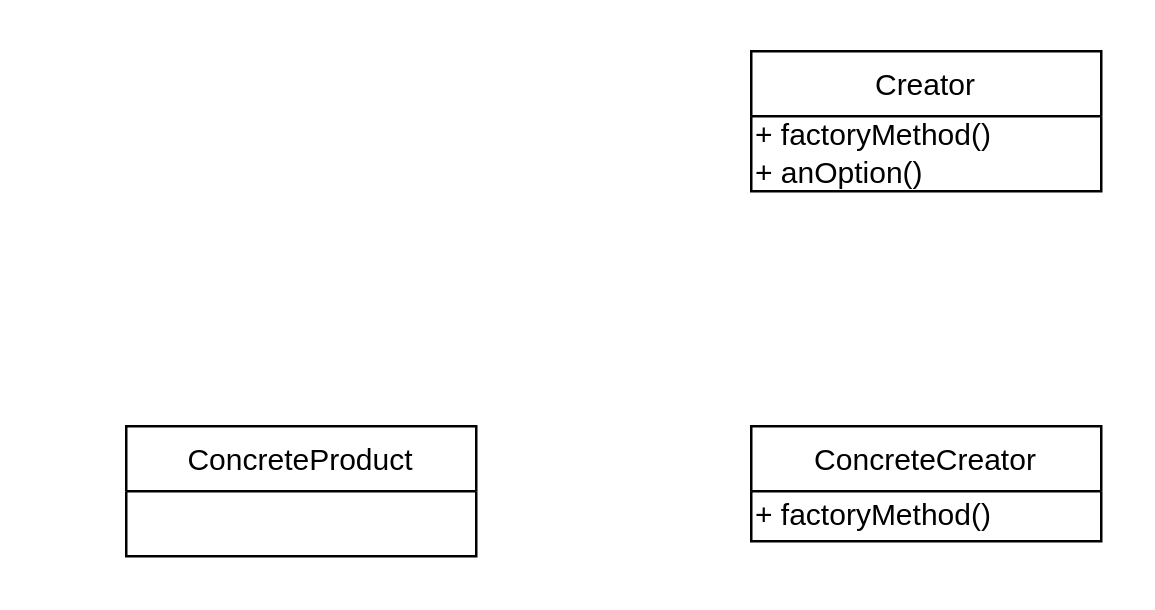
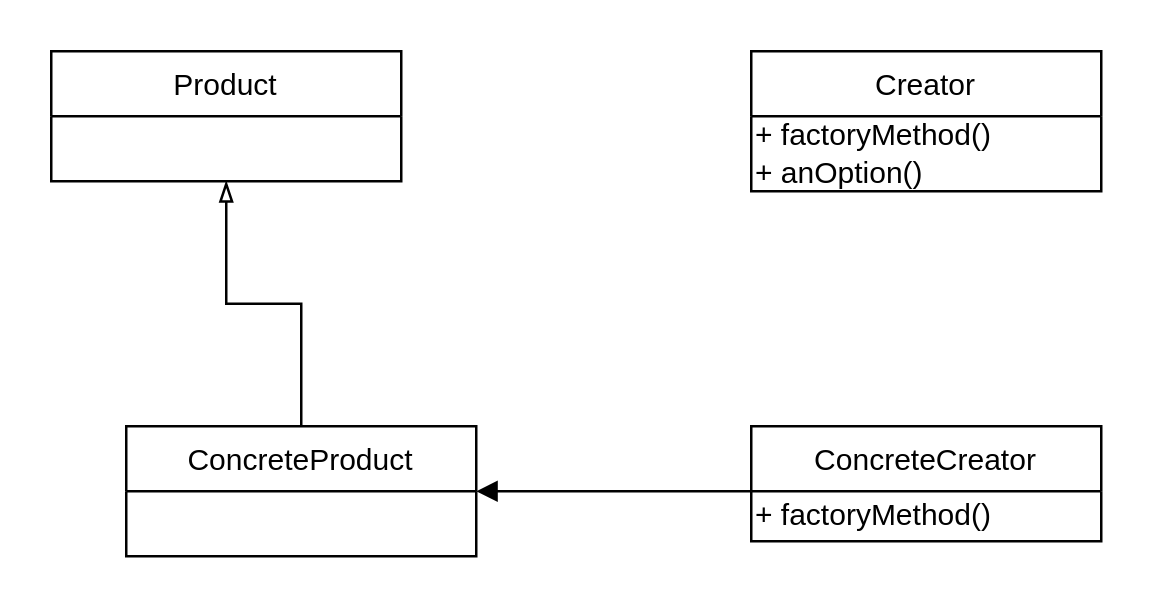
node "Product": added
edge "ConcreteProduct" -> "Product": added
edge "ConcreteCreator" -> "ConcreteProduct": added
